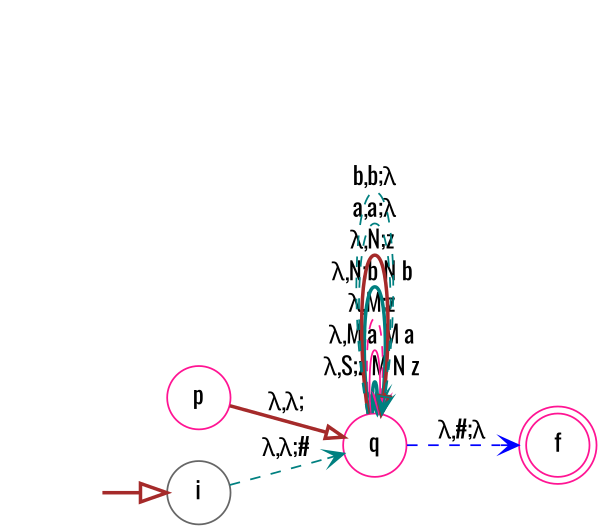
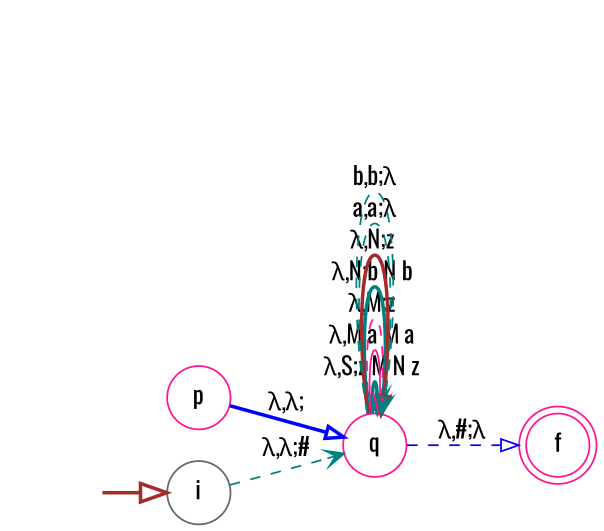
edge "p" -> "q": color brown -> blue
edge "q" -> "f": arrowhead vee -> onormal
